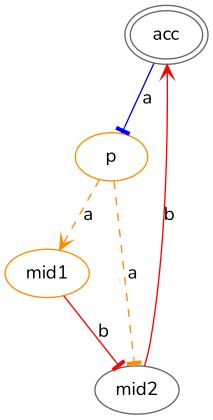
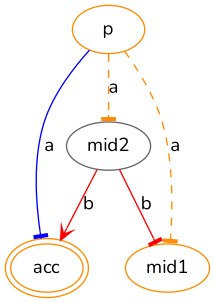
node "acc": color gray40 -> darkorange
edge "acc" -> "p": reversed
edge "p" -> "mid1": arrowhead vee -> tee
edge "mid1" -> "mid2": reversed
